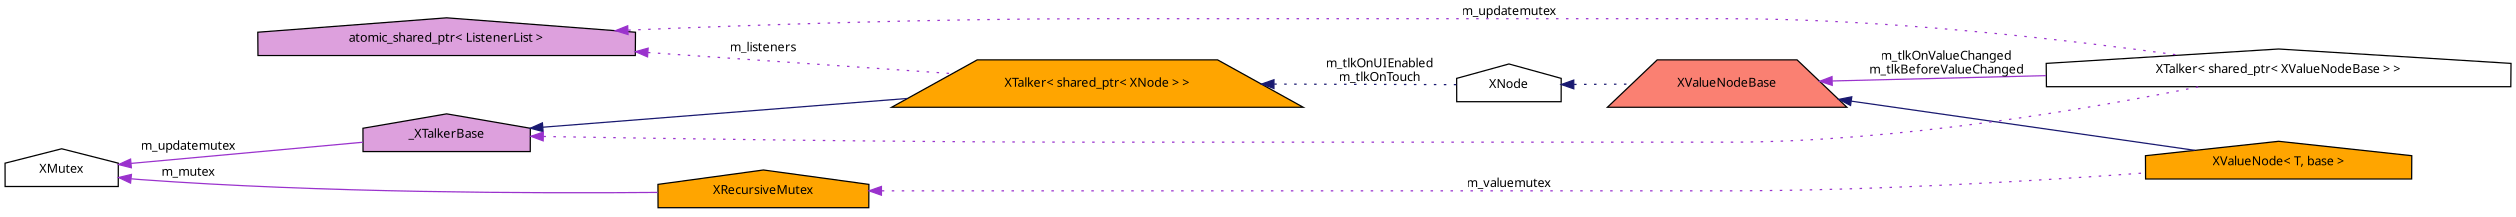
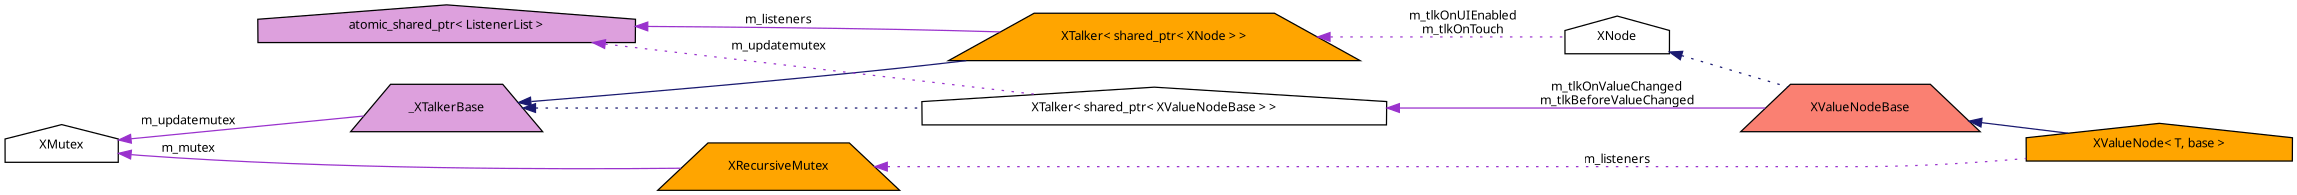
edge "XTalker< shared_ptr< XNode > >" -> "atomic_shared_ptr< ListenerList >": style dotted -> solid
edge "XTalker< shared_ptr< XValueNodeBase > >" -> "XValueNodeBase": reversed
edge "XNode" -> "XTalker< shared_ptr< XNode > >": color midnightblue -> darkorchid3
node "_XTalkerBase": shape house -> trapezium
edge "XTalker< shared_ptr< XValueNodeBase > >" -> "_XTalkerBase": color darkorchid3 -> midnightblue
edge "XValueNode< T, base >" -> "XRecursiveMutex": label "m_valuemutex" -> "m_listeners"
node "XRecursiveMutex": shape house -> trapezium
